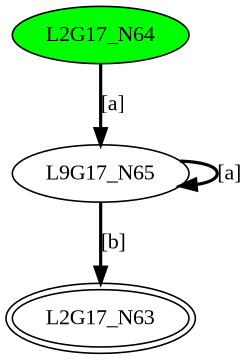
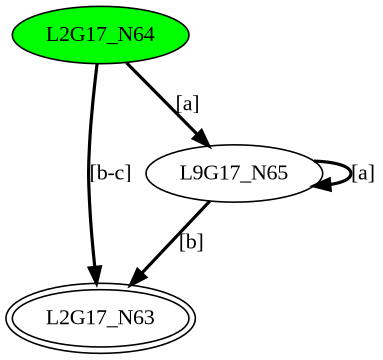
edge "L2G17_N64" -> "L2G17_N63": added, label "[b-c]"
